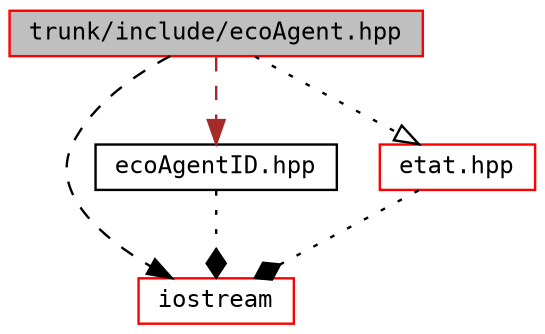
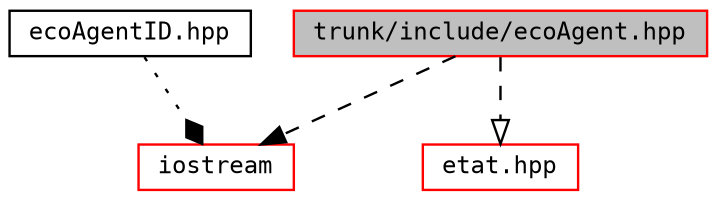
edge "trunk/include/ecoAgent.hpp" -> "ecoAgentID.hpp": removed
edge "trunk/include/ecoAgent.hpp" -> "etat.hpp": style dotted -> dashed
edge "etat.hpp" -> "iostream": removed
